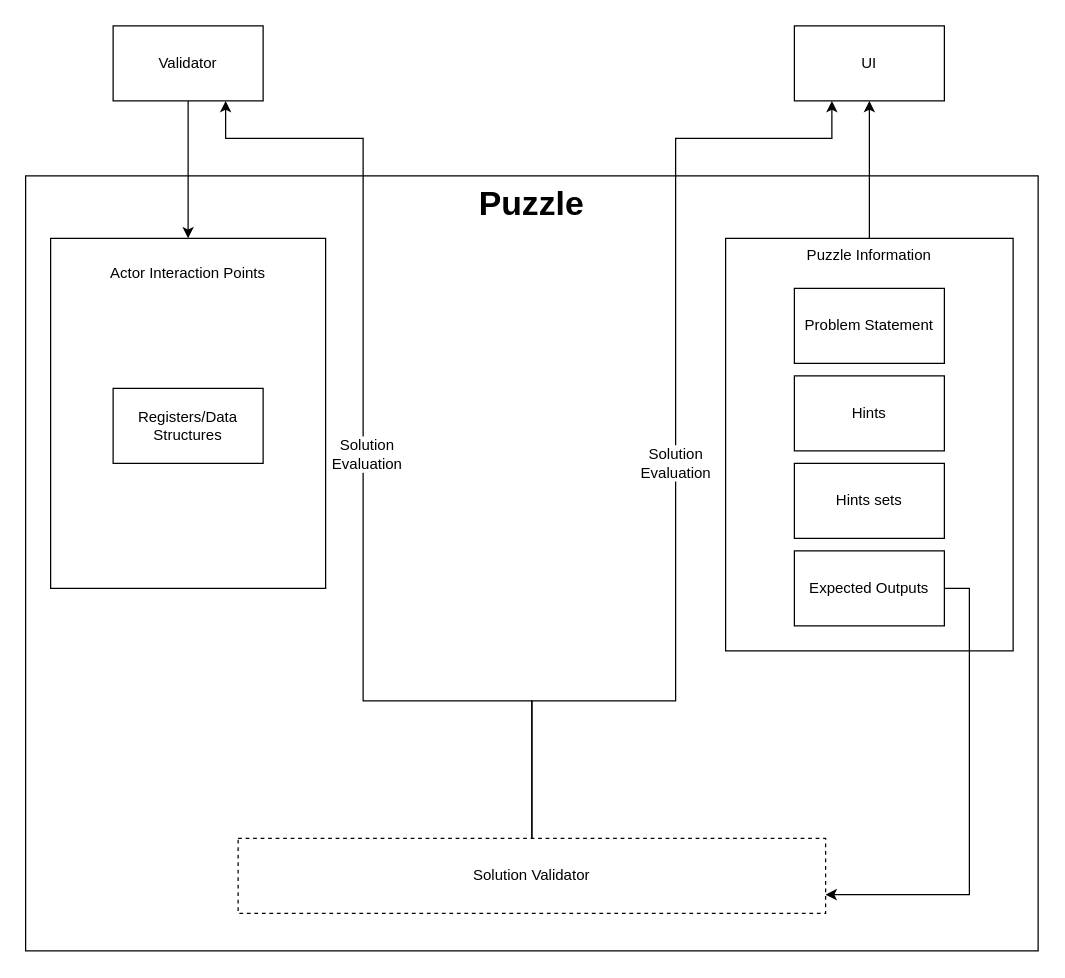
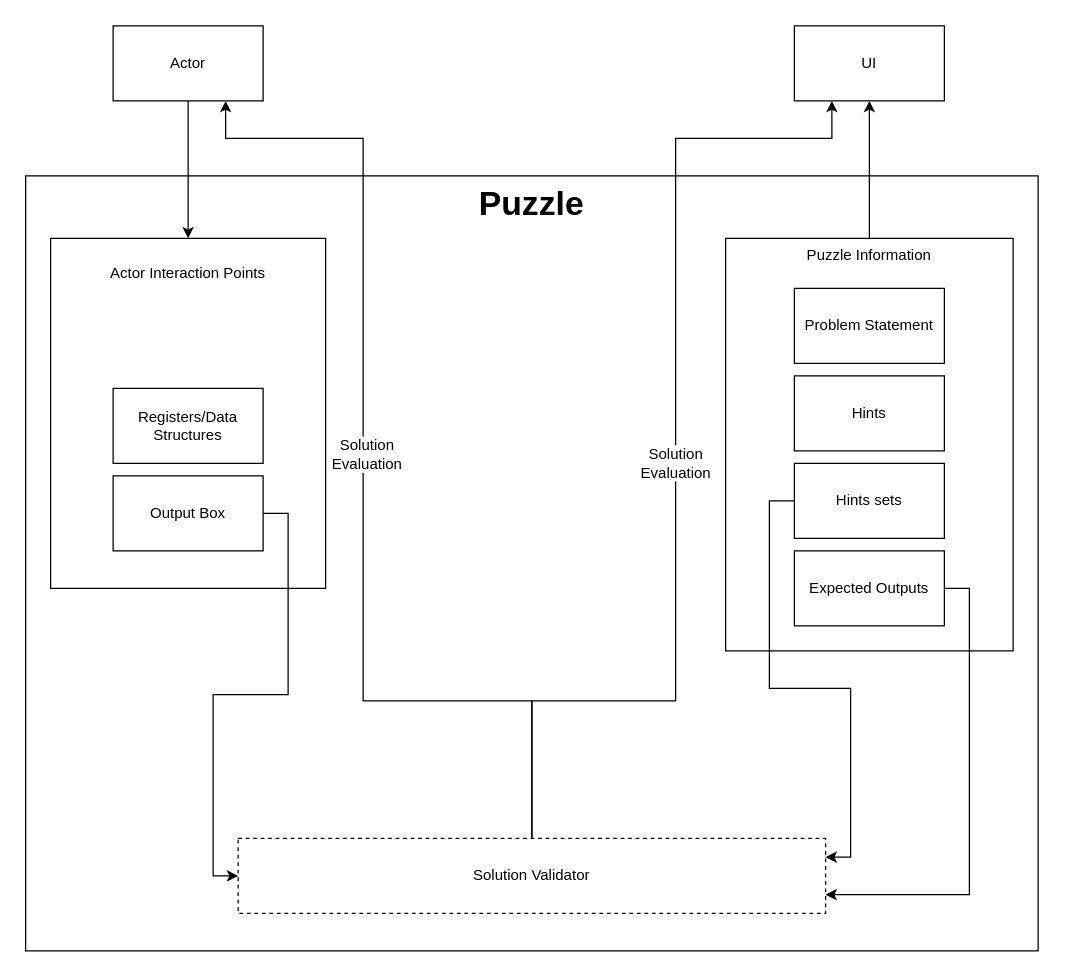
node "Validator": label "Validator" -> "Actor"
node "Output Box": added
edge "Hints sets" -> "Solution Validator": added
edge "Output Box" -> "Solution Validator": added
